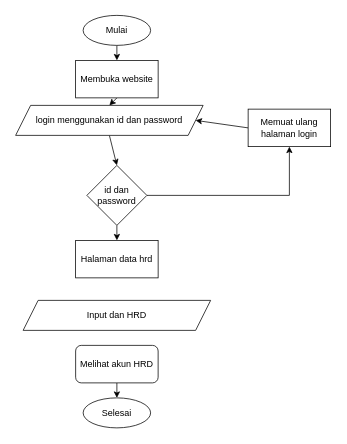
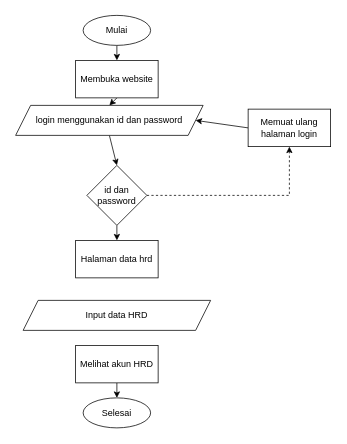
edge "id dan password" -> "Memuat ulang halaman login": style solid -> dashed
node "Input dan HRD": label "Input dan HRD" -> "Input data HRD"
node "Melihat akun HRD": shape rounded rectangle -> rectangle
